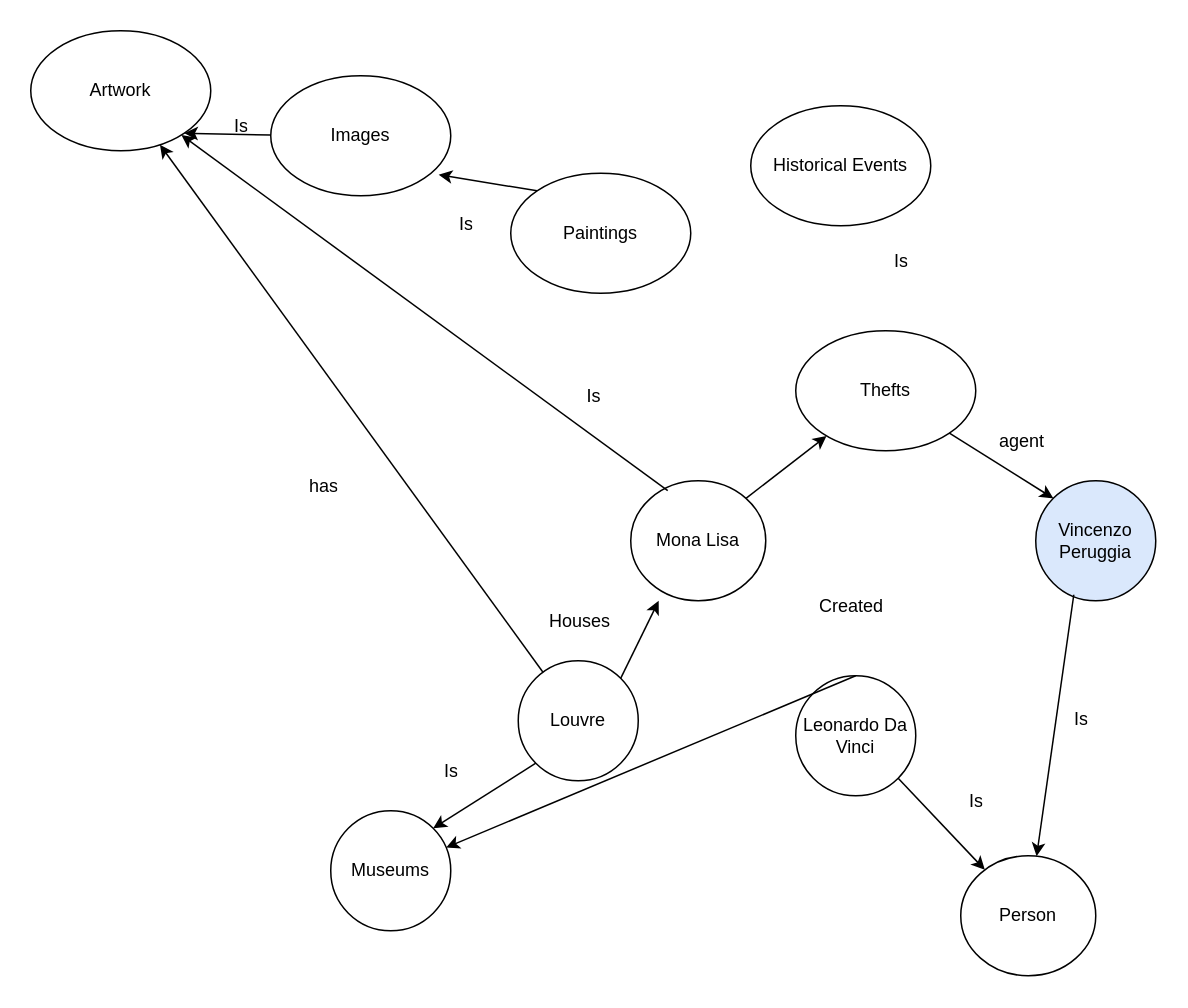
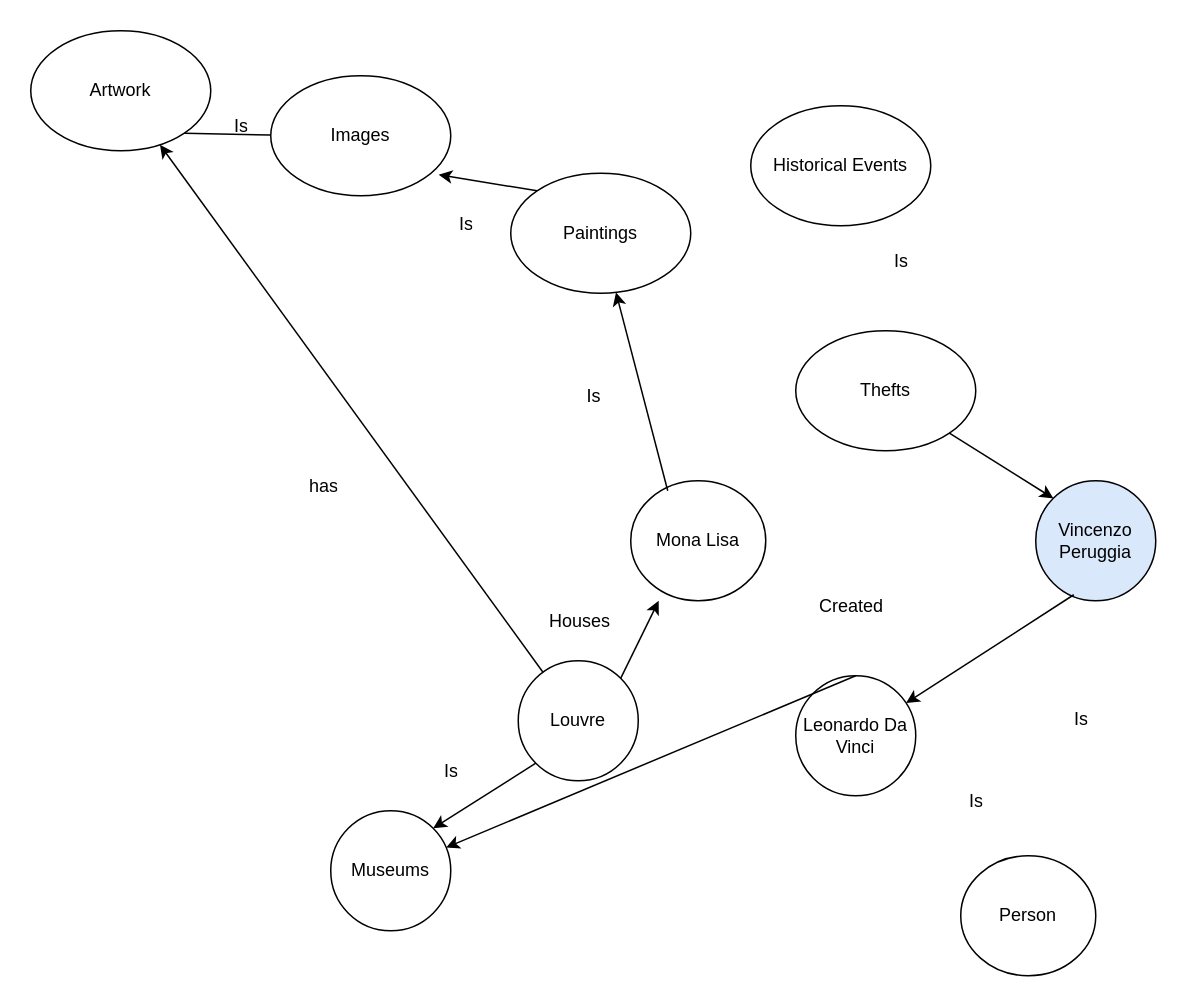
edge "Images" -> "Artwork": arrowhead classic -> none
edge "Mona Lisa" -> "Artwork": now "Mona Lisa" -> "Paintings"
node "agent": removed
edge "Mona Lisa" -> "Thefts": removed
edge "Vincenzo Peruggia" -> "Person": now "Vincenzo Peruggia" -> "Leonardo Da Vinci"
edge "Leonardo Da Vinci" -> "Person": removed
